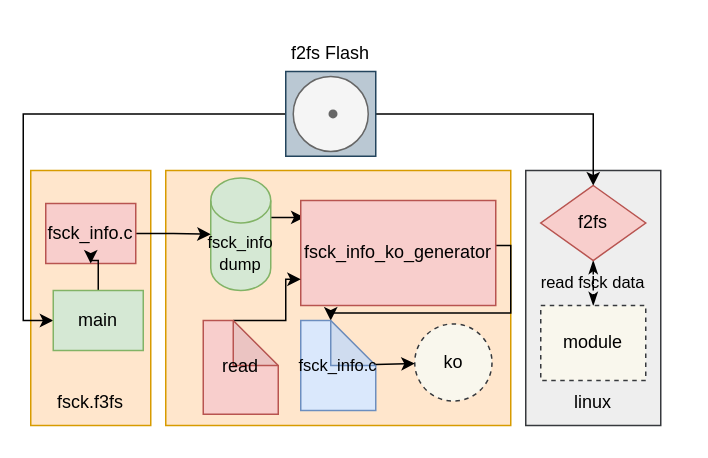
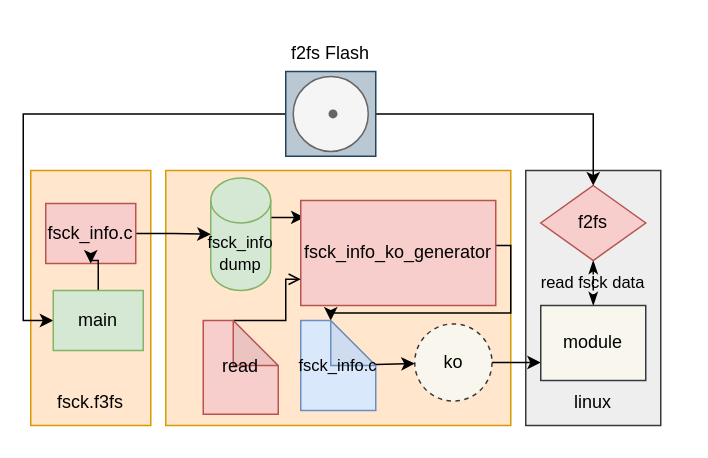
edge "read" -> "fsck_info_ko_generator": arrowhead classic -> open
node "module": style dashed -> solid
edge "ko" -> "module": added
